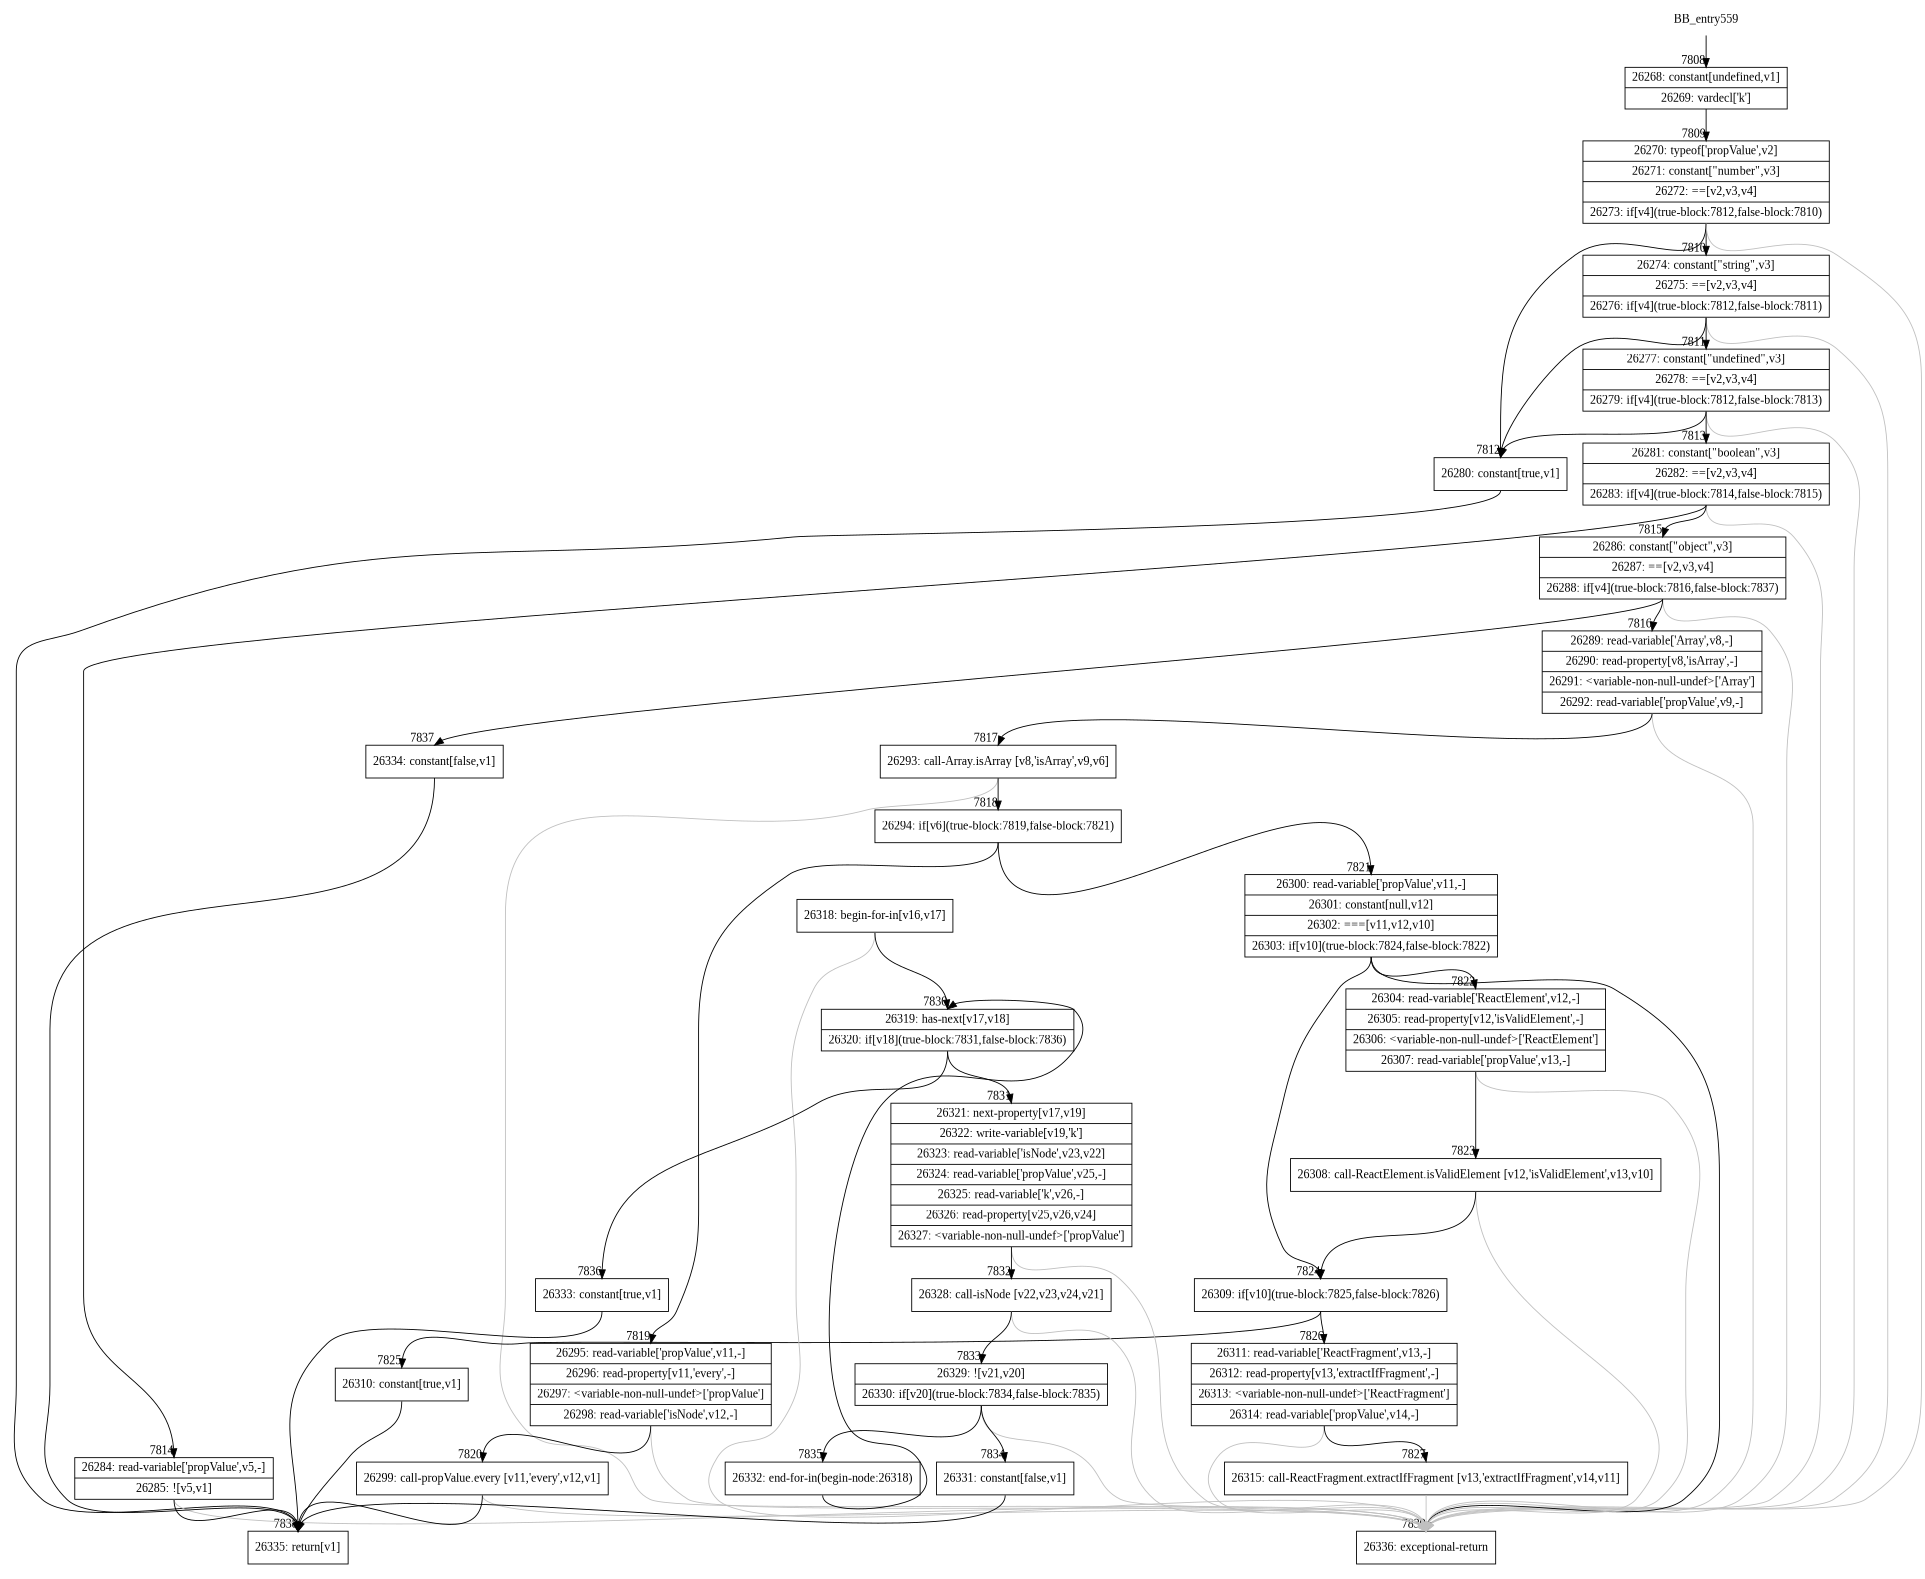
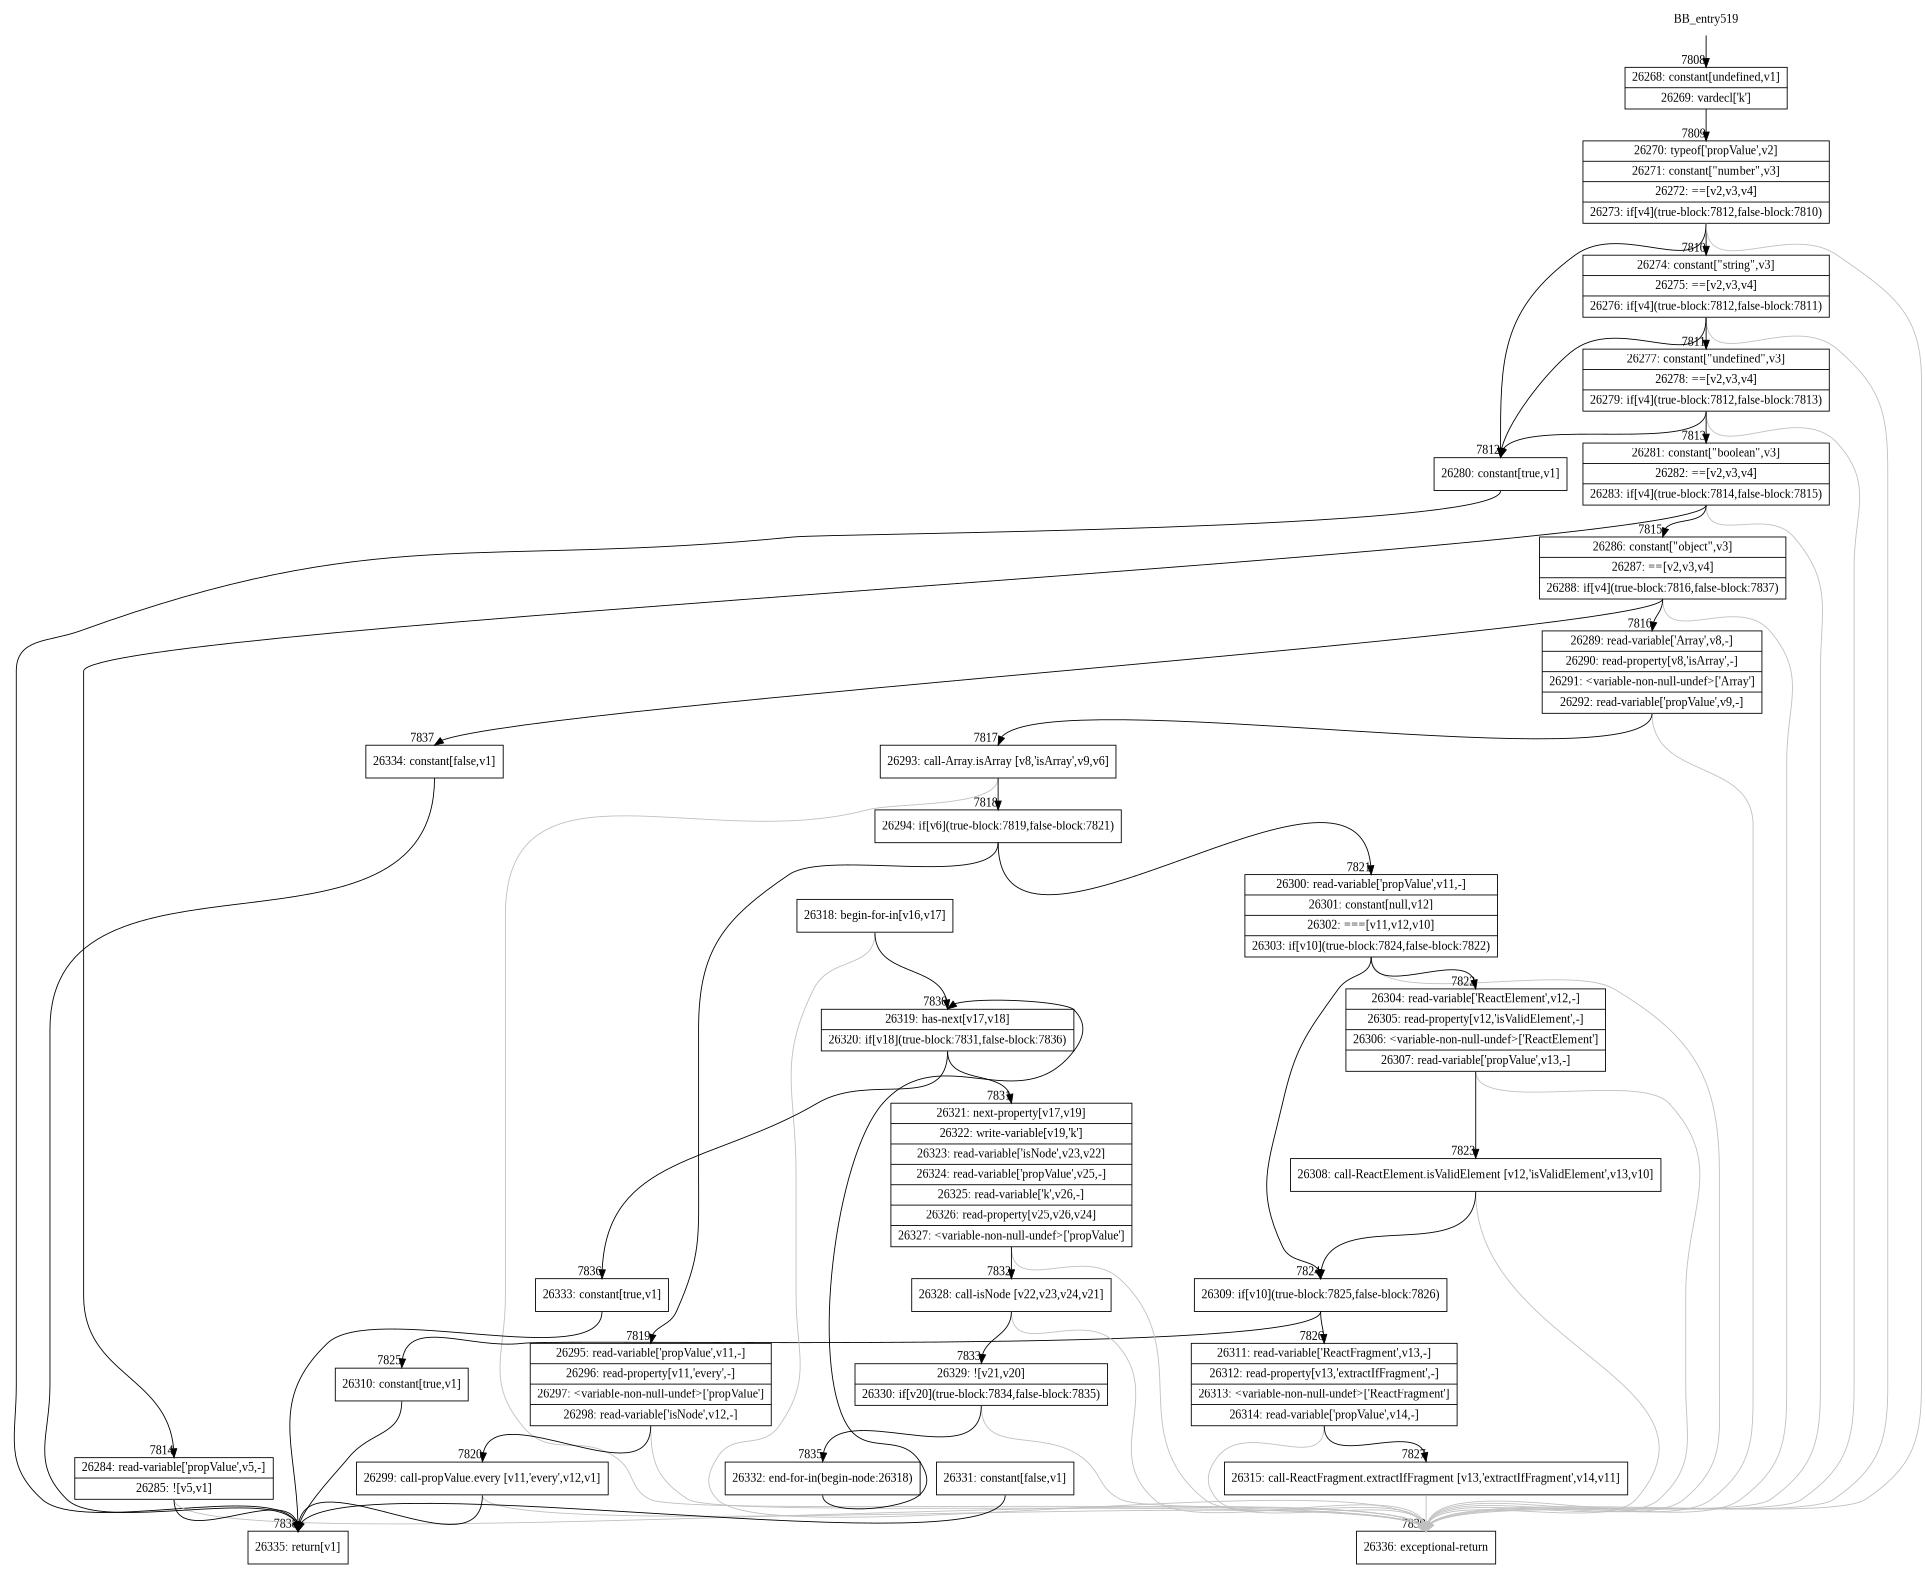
node "BB_entry559": label "BB_entry559" -> "BB_entry519"
edge "26300: read-variable['propValue',v11,-]" -> "26336: exceptional-return": color black -> gray
edge "26329: ![v21,v20]" -> "26331: constant[false,v1]": removed
